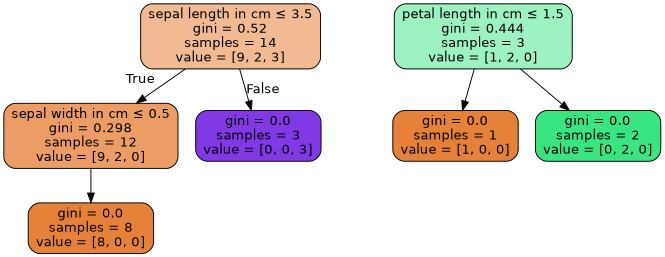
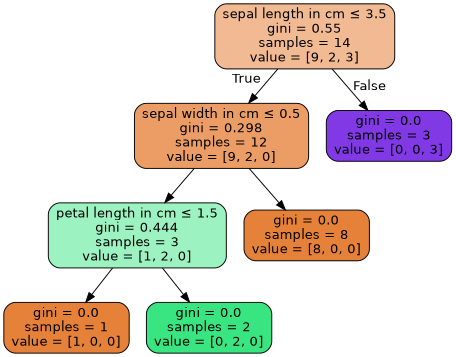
node "sepal length in cm ≤ 3.5": text "gini = 0.52" -> "gini = 0.55"
edge "sepal width in cm ≤ 0.5" -> "petal length in cm ≤ 1.5": added
